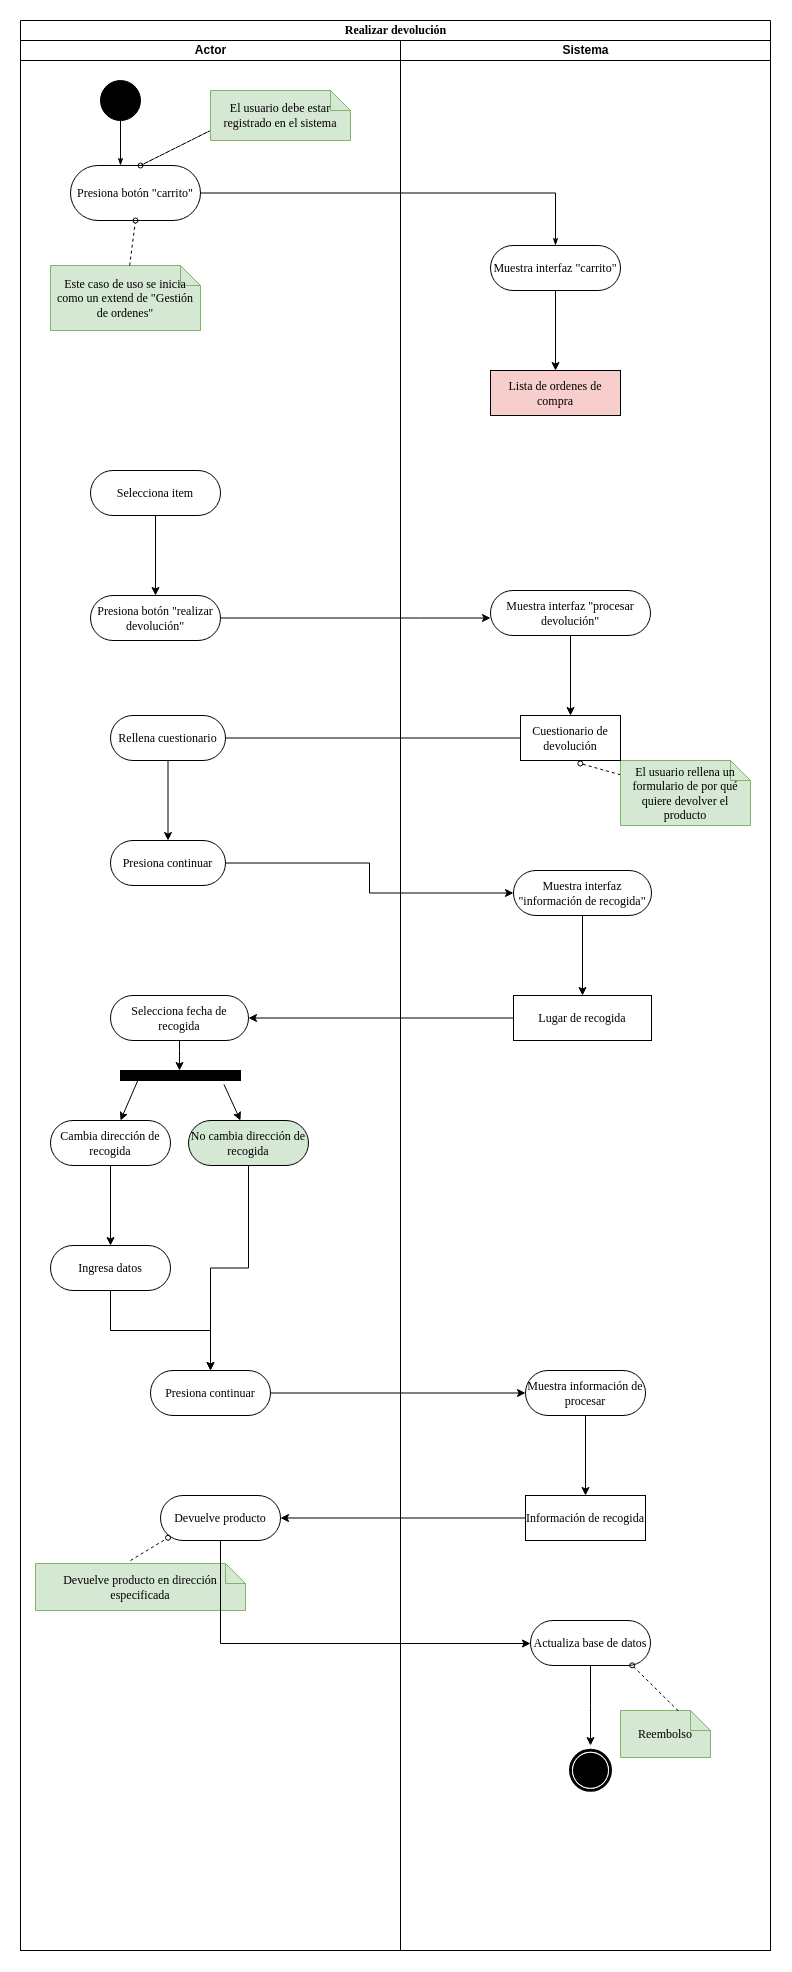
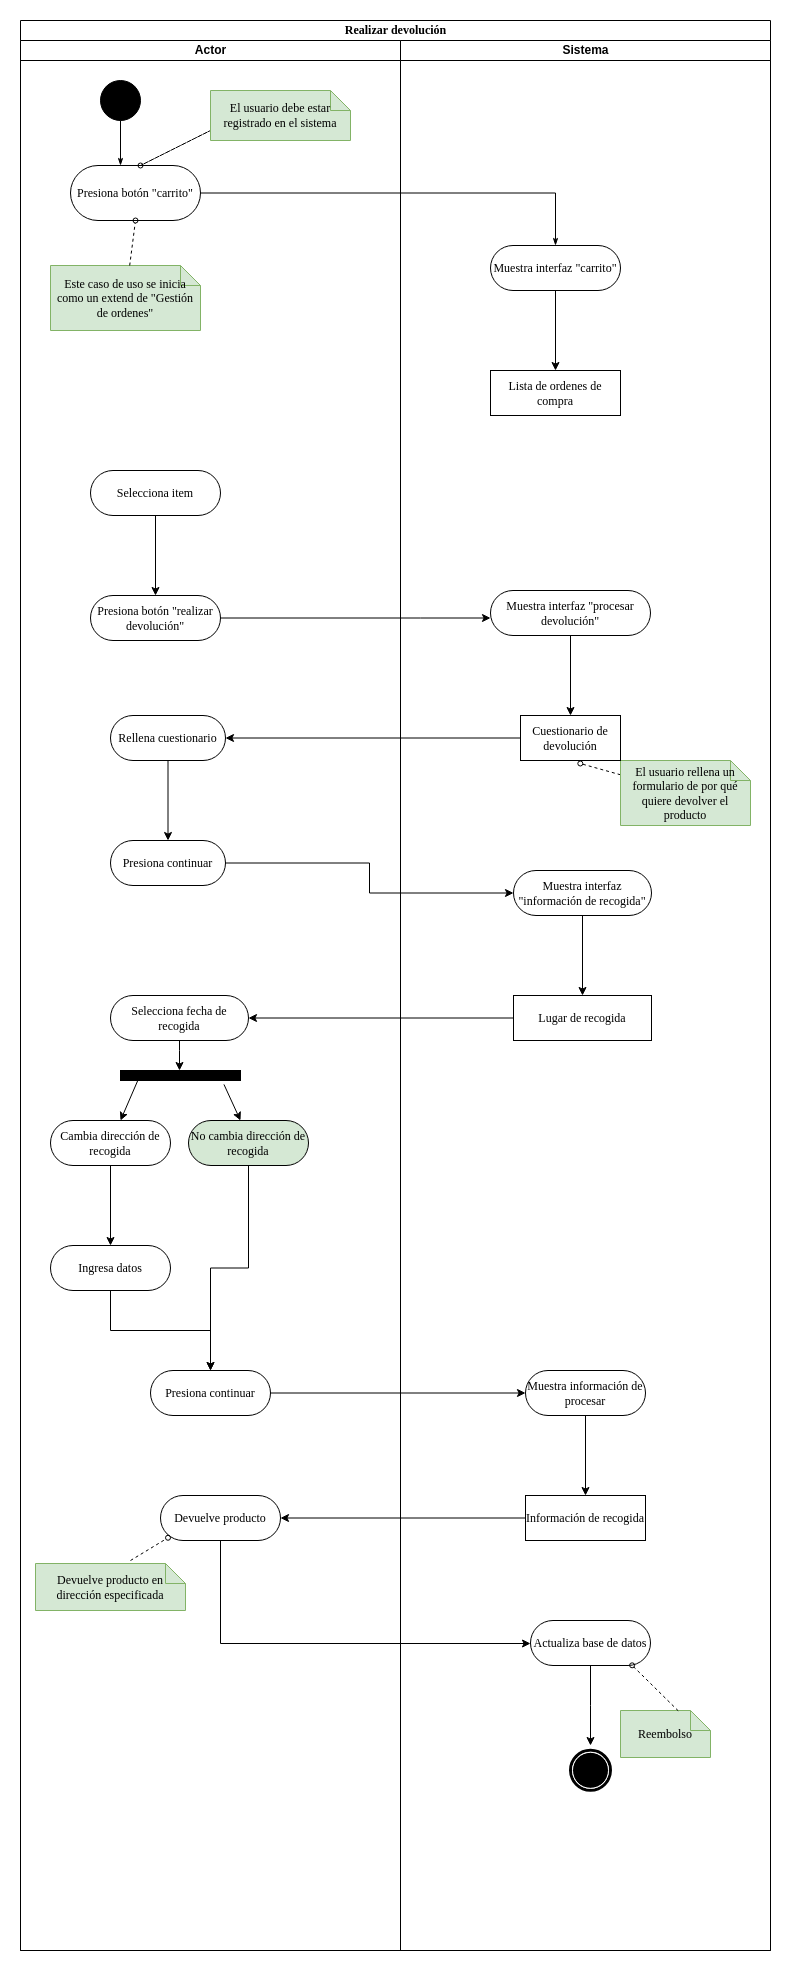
node "Lista de ordenes de compra": fillcolor #f8cecc -> #ffffff
edge "Rellena cuestionario" -- "Cuestionario de devolución": arrowhead none -> classic
node "Devuelve producto en dirección especificada": size 210x47 -> 150x47
